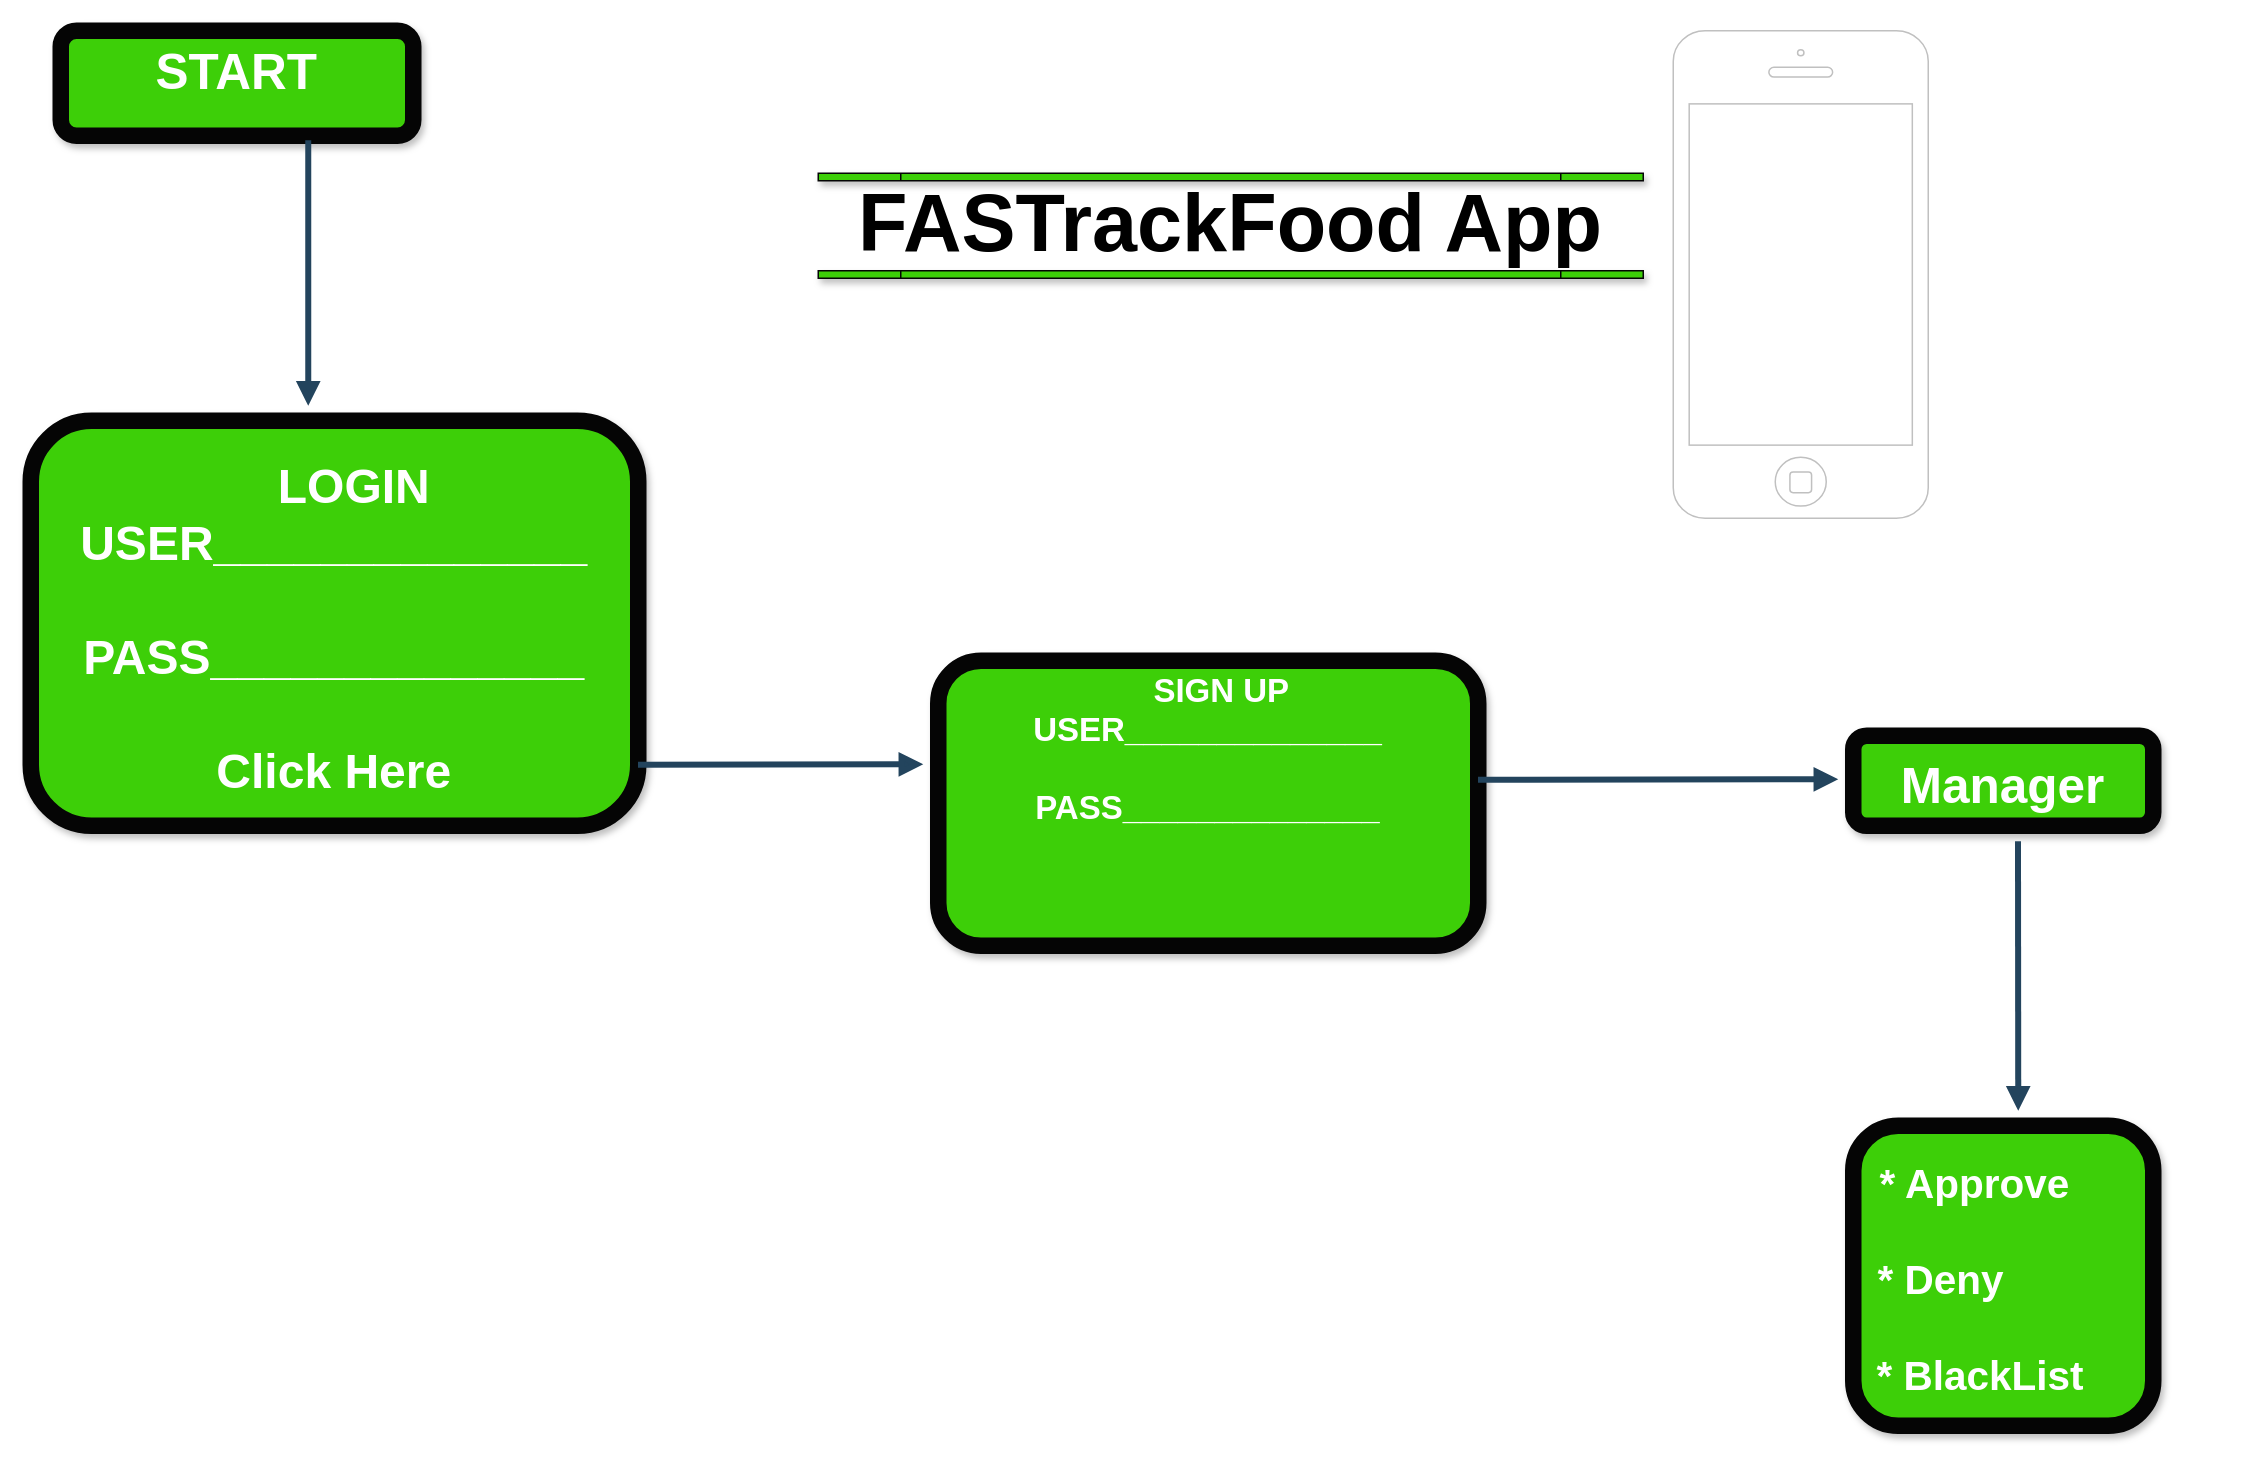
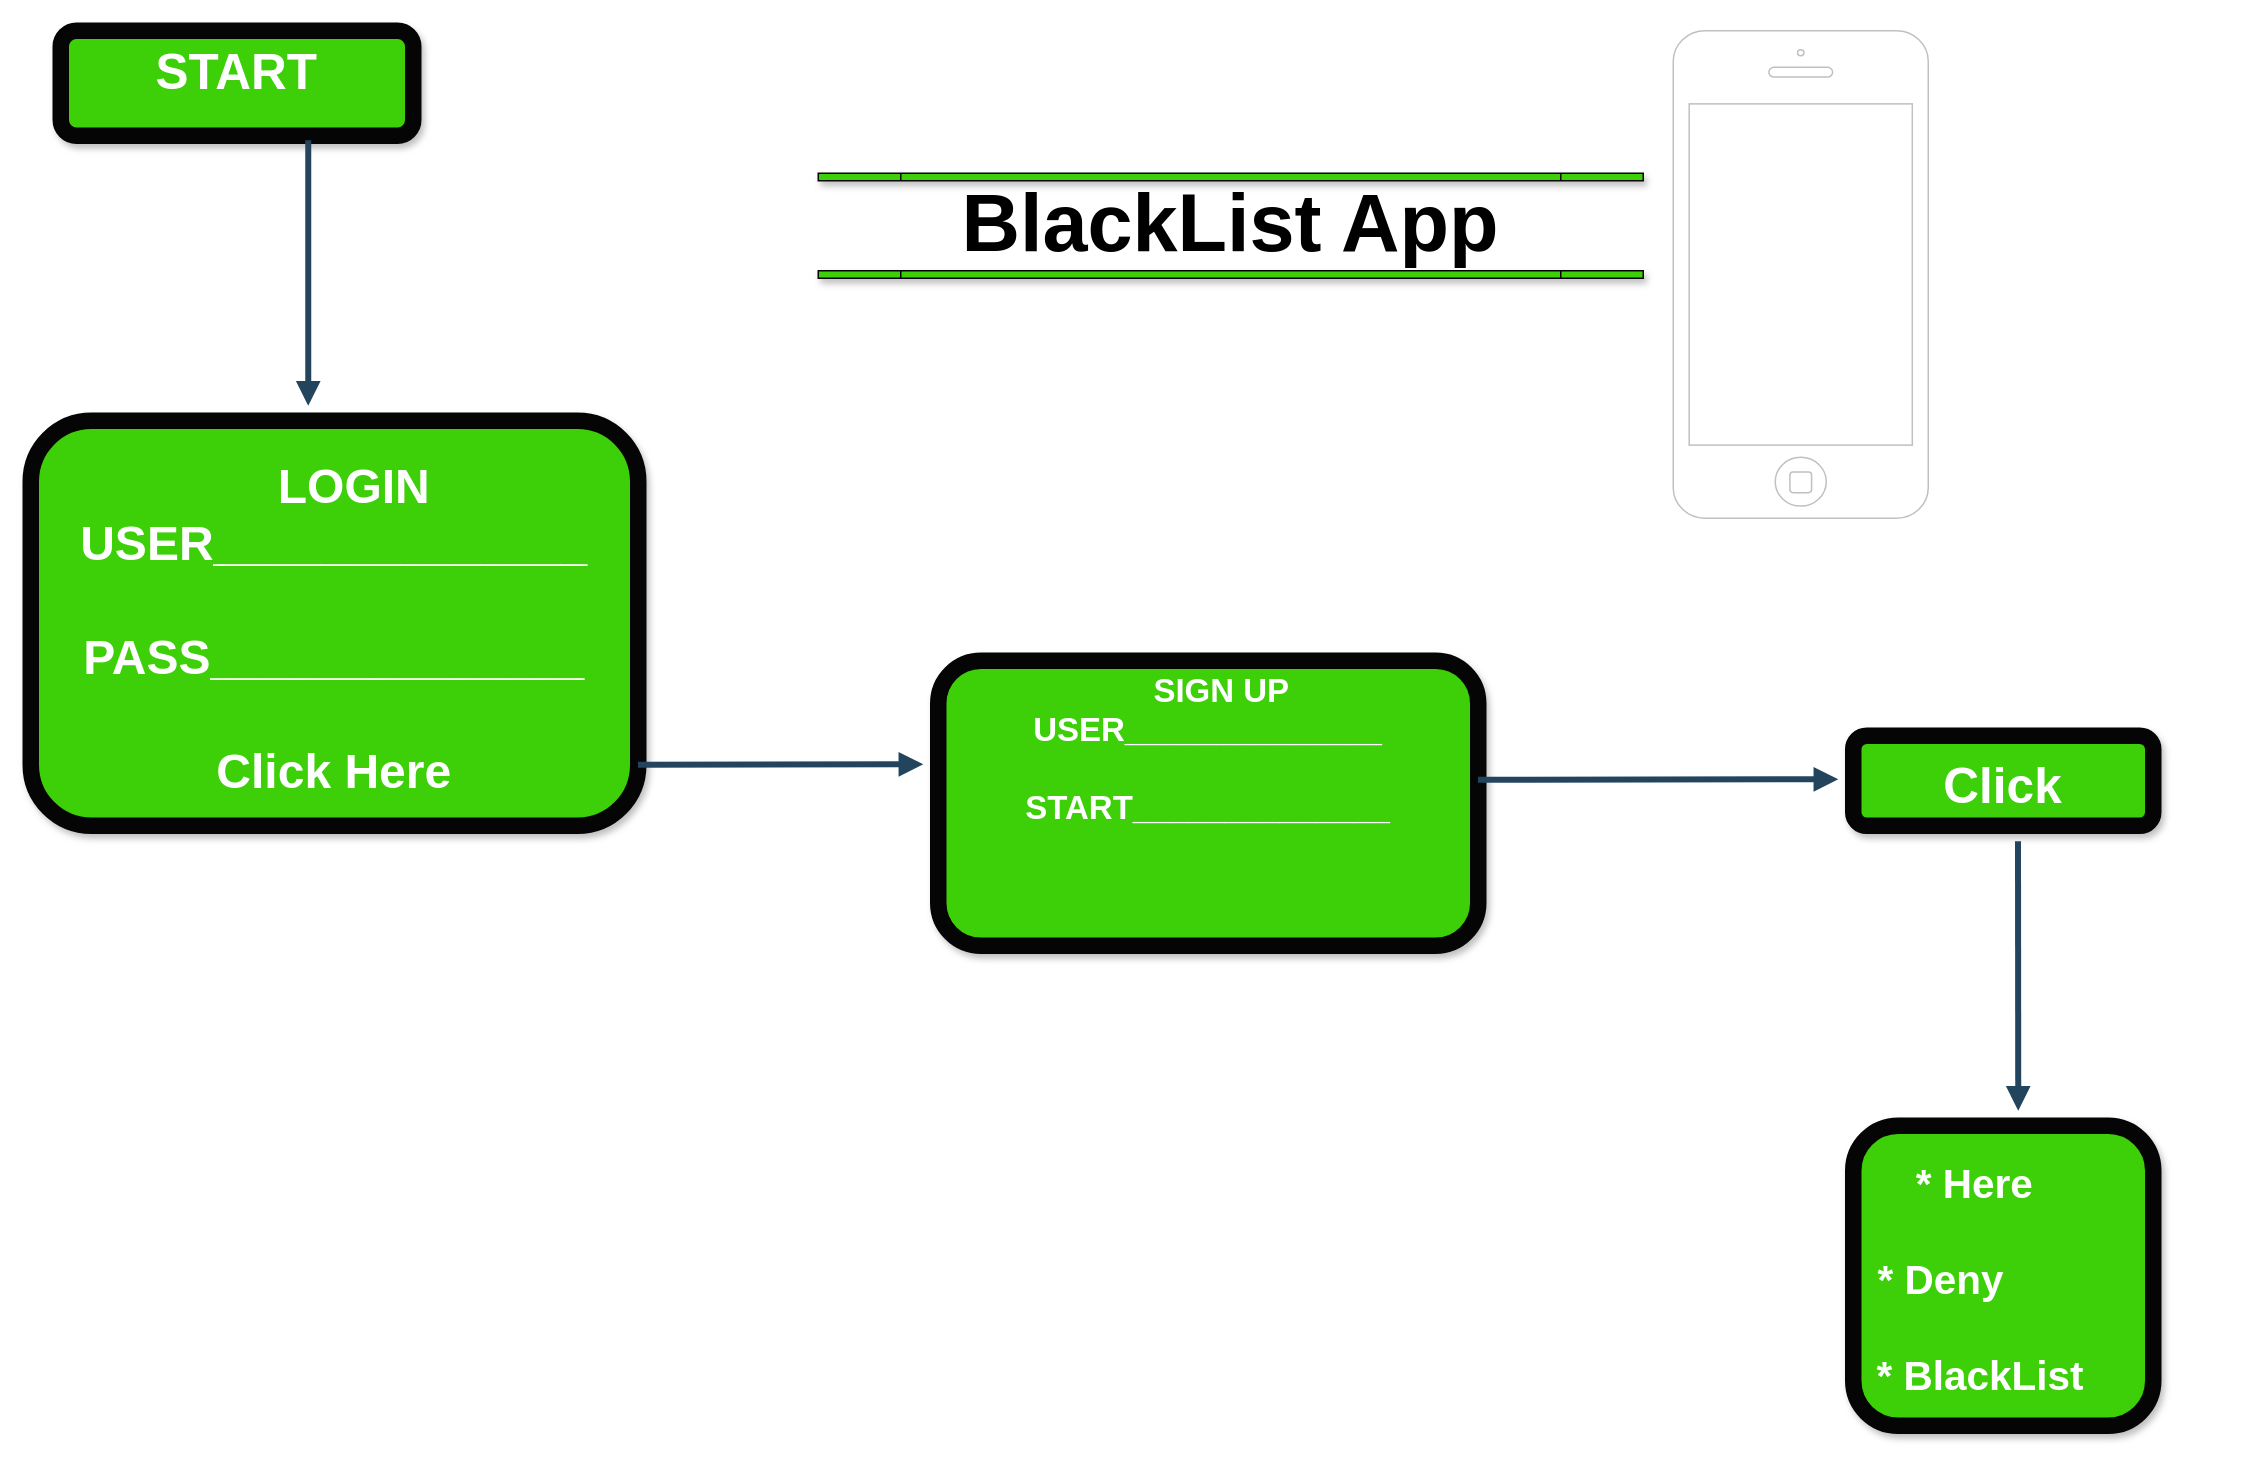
node "FASTrackFood App": label "FASTrackFood App" -> "BlackList App"
node "SIGN UP USER______________ PASS______________": label "SIGN UP USER______________ PASS______________" -> "SIGN UP USER______________ START______________"
node "Manager": label "Manager" -> "Click"
node "* Approve * Deny * BlackList": label "* Approve * Deny * BlackList" -> "* Here * Deny * BlackList"
